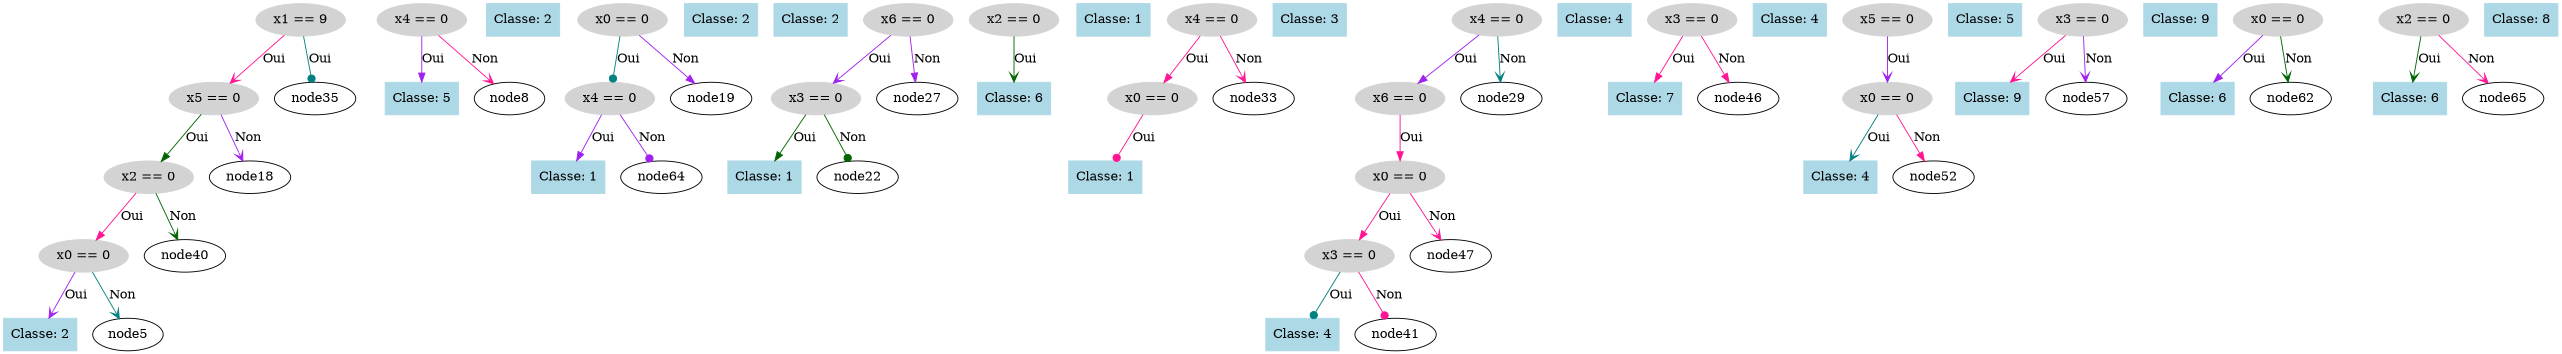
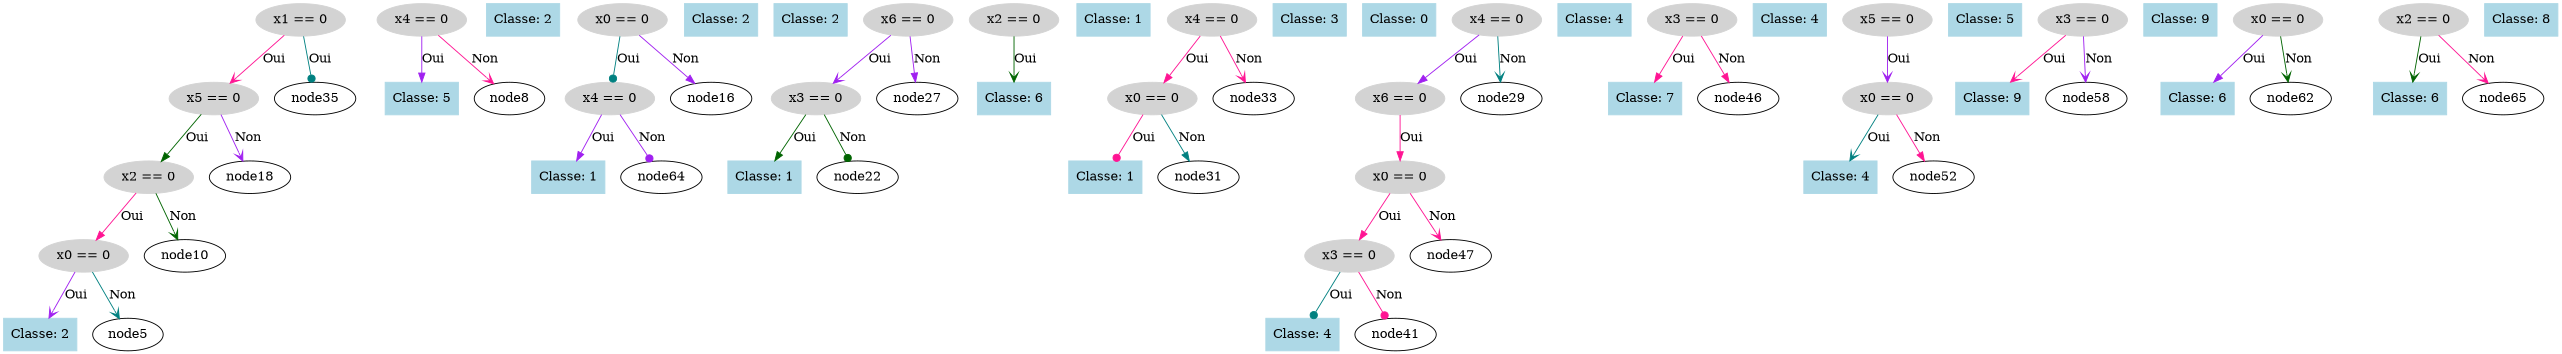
node "x1 == 9": label "x1 == 9" -> "x1 == 0"
node "Classe: 0": added
node "node19": label "node19" -> "node16"
node "node57": label "node57" -> "node58"
node "node31": added
node "node40": label "node40" -> "node10"
